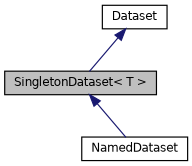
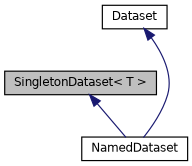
edge "SingletonDataset< T >" -> "Dataset": now "NamedDataset" -> "Dataset"
